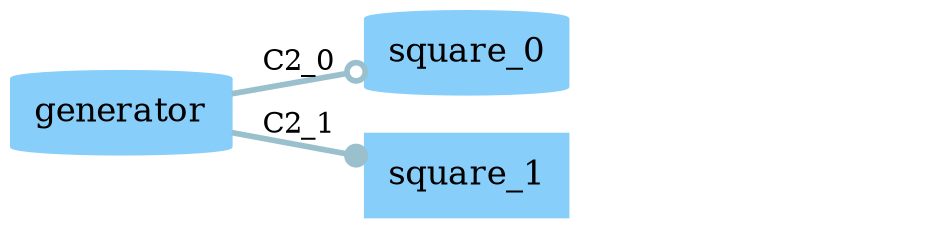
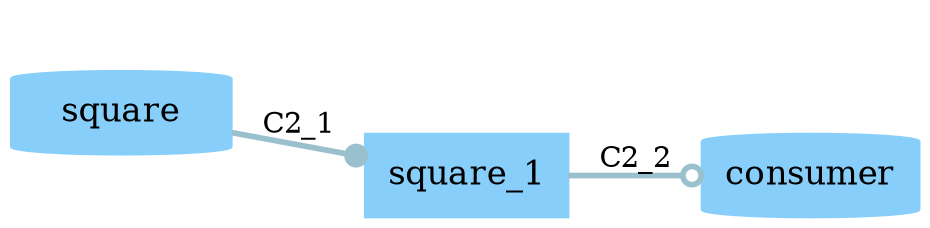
node "square_0": removed
node "generator": label "generator" -> "square"
node "consumer": added
